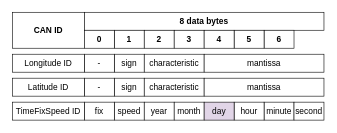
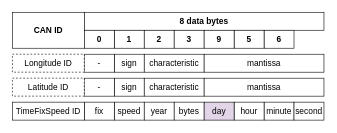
node "4": label "4" -> "9"
node "Longitude ID": style solid -> dashed
node "Latitude ID": style solid -> dashed
node "month": label "month" -> "bytes"
